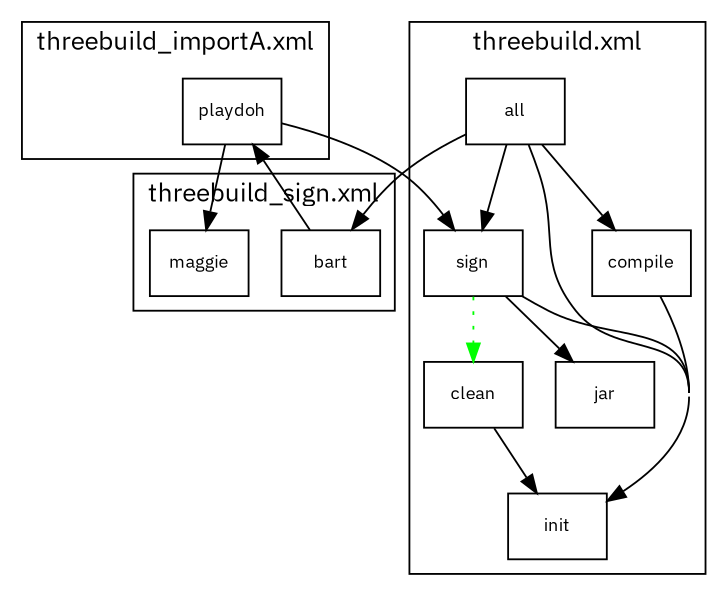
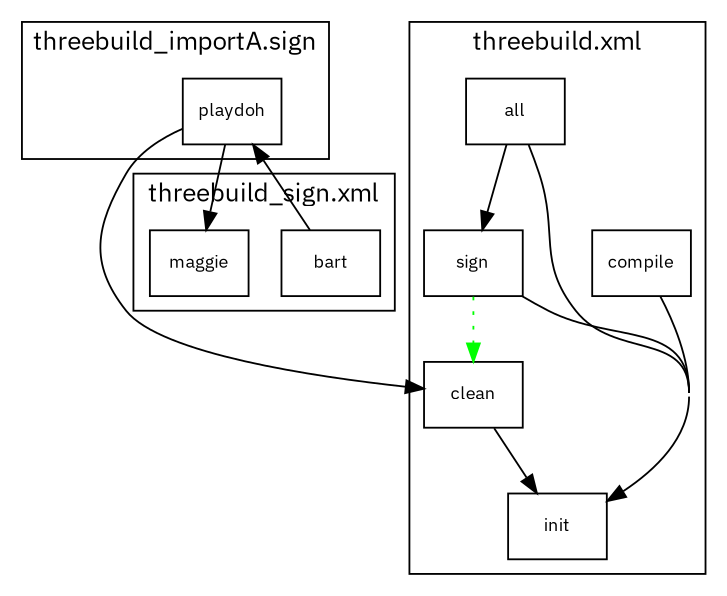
cluster "threebuild_importA.xml": label "threebuild_importA.xml" -> "threebuild_importA.sign"
edge "playdoh" -> "sign": now "playdoh" -> "clean"
edge "all" -> "bart": removed
edge "all" -> "compile": removed
node "jar": removed
